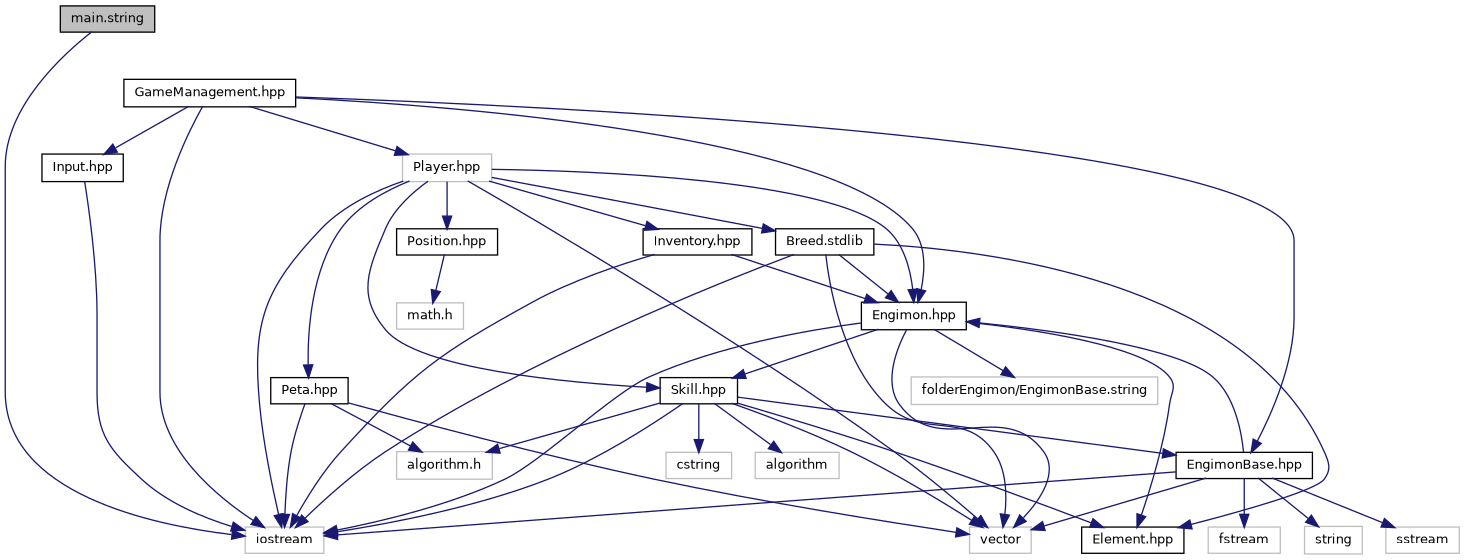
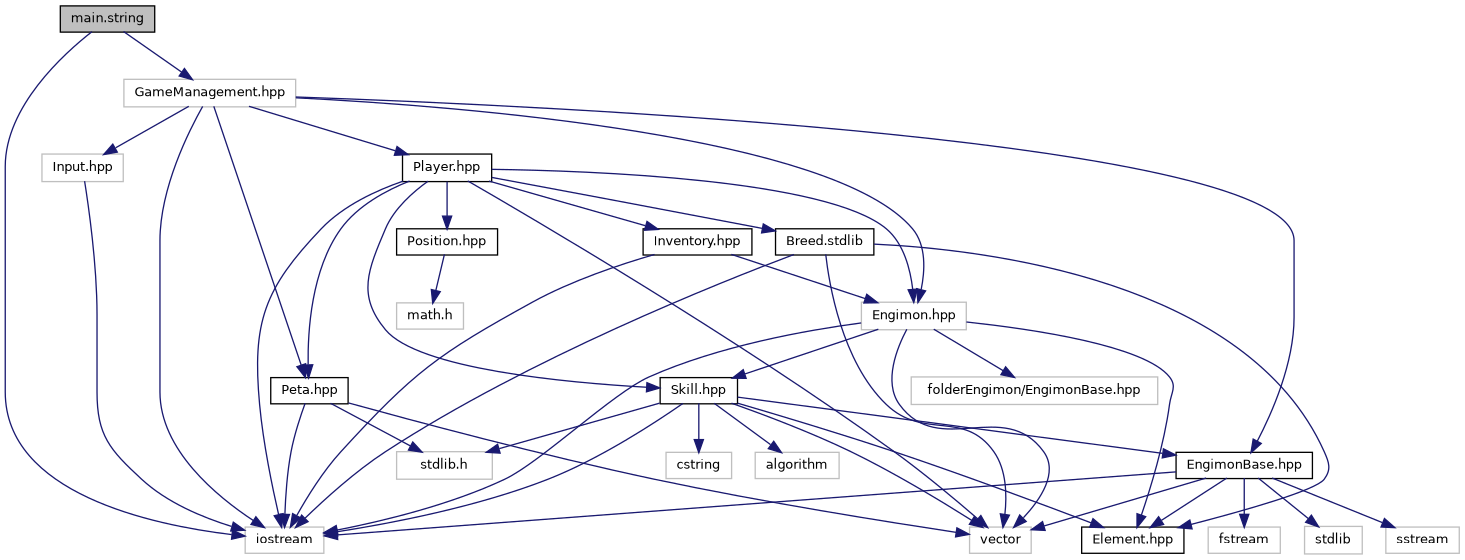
edge "main.string" -> "GameManagement.hpp": added
node "GameManagement.hpp": color black -> grey75
node "Input.hpp": color black -> grey75
node "Player.hpp": color grey75 -> black
edge "GameManagement.hpp" -> "Peta.hpp": added
edge "Breed.stdlib" -> "Engimon.hpp": removed
node "Engimon.hpp": color black -> grey75
edge "EngimonBase.hpp" -> "Engimon.hpp": now "EngimonBase.hpp" -> "Element.hpp"
node "folderEngimon/EngimonBase.string": label "folderEngimon/EngimonBase.string" -> "folderEngimon/EngimonBase.hpp"
node "algorithm.h": label "algorithm.h" -> "stdlib.h"
node "string": label "string" -> "stdlib"
